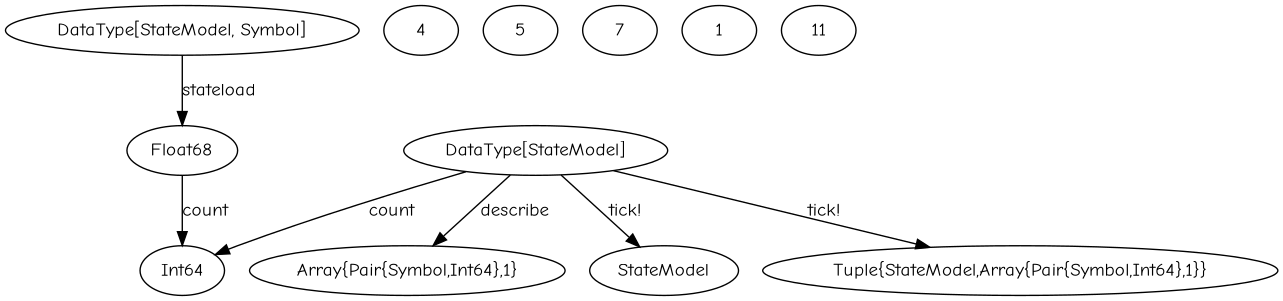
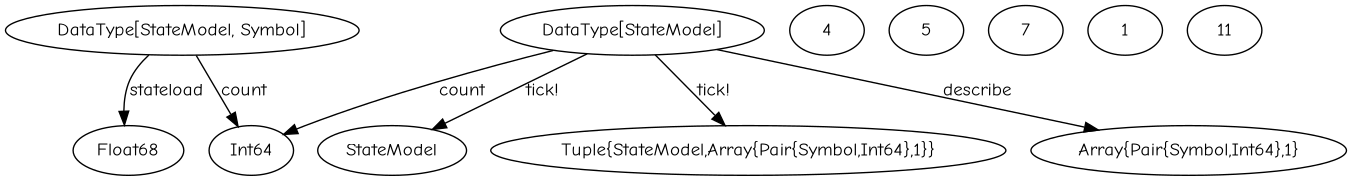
edge "Float68" -> "Int64": now "DataType[StateModel, Symbol]" -> "Int64"
